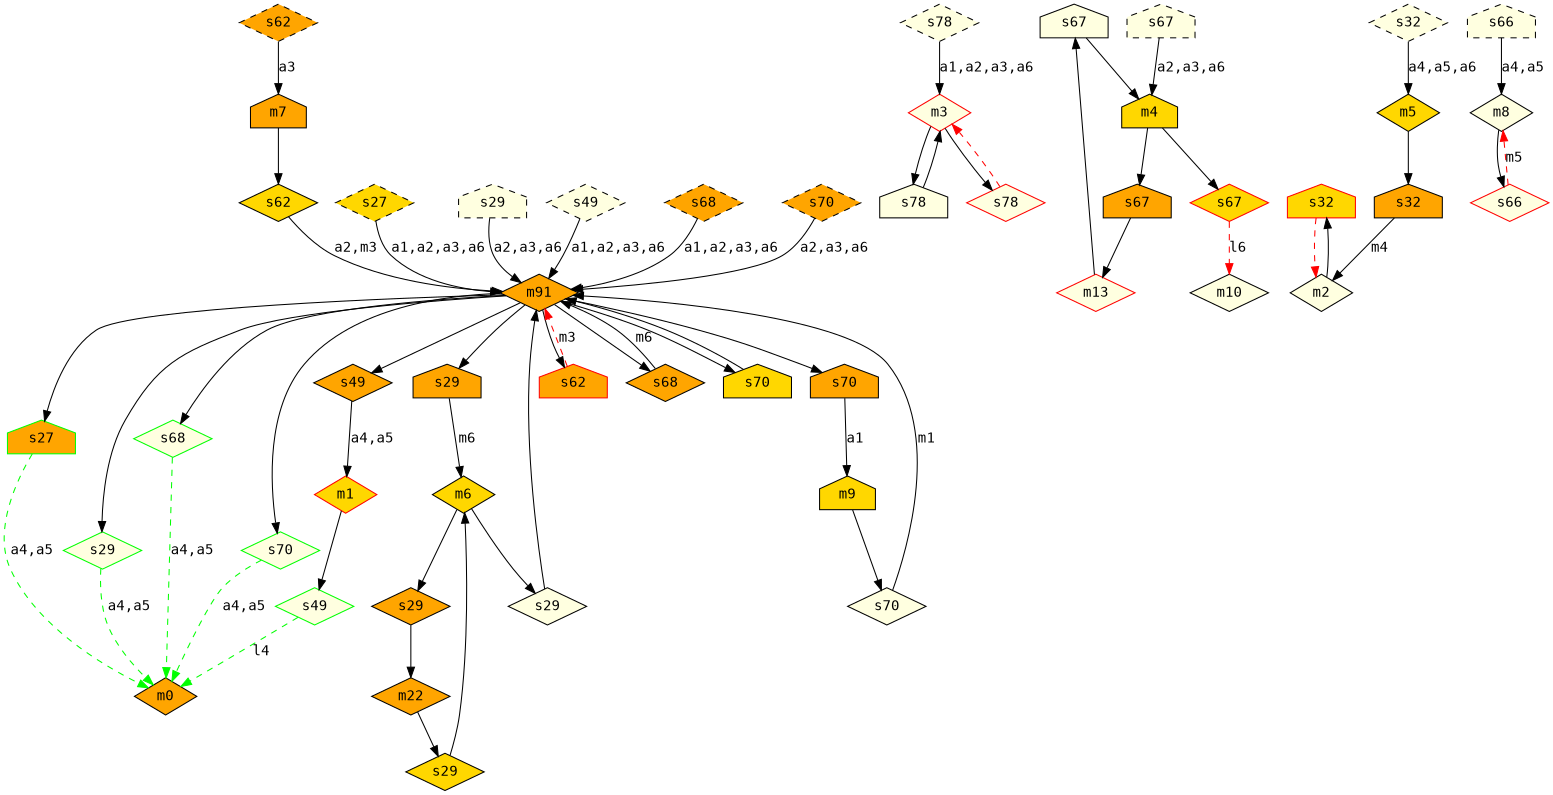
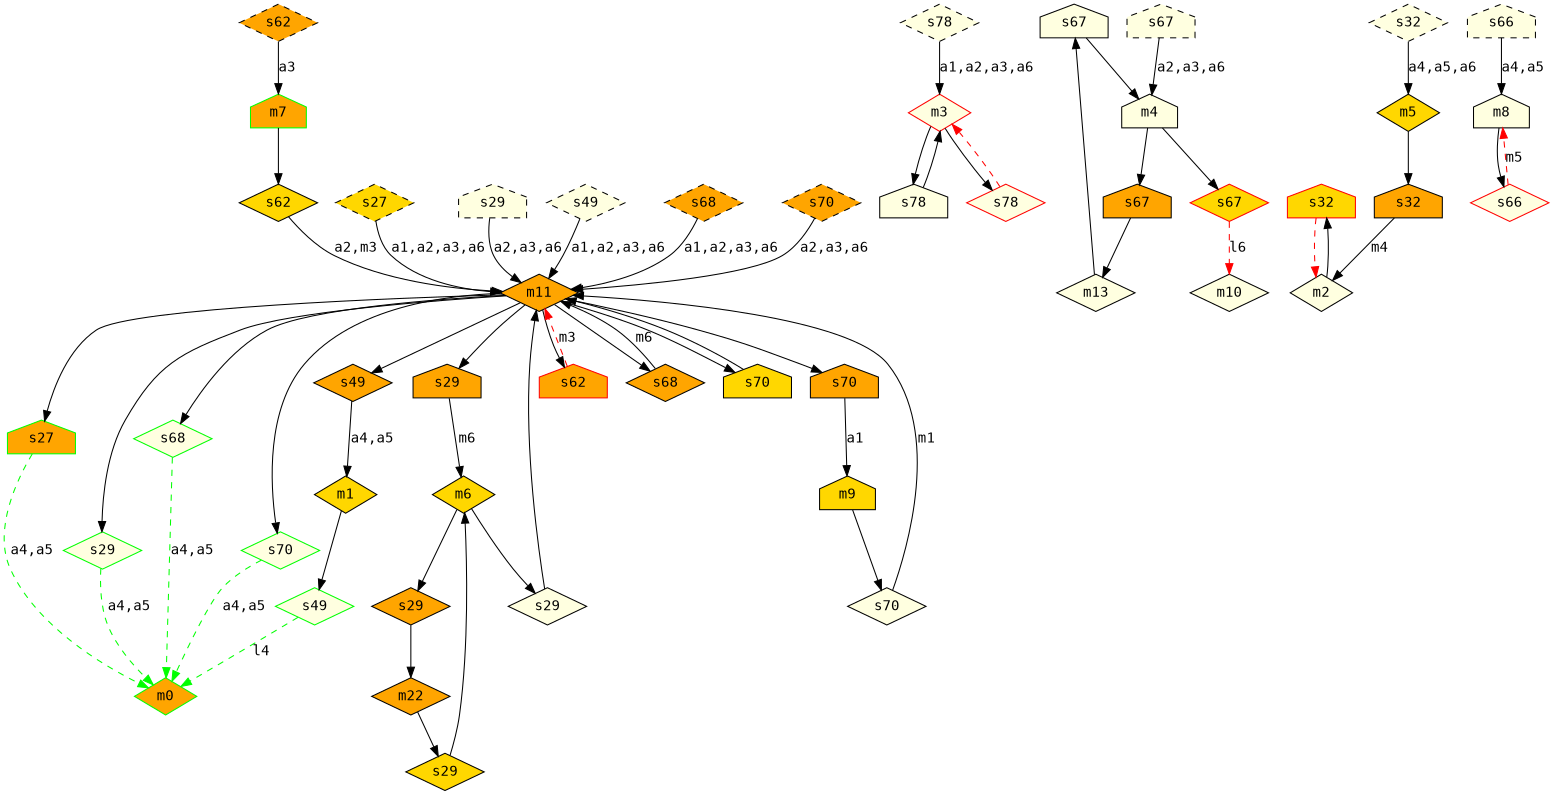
node "m7": color black -> green
node "m4": fillcolor gold -> lightyellow
node "m8": shape diamond -> house
node "m91": label "m91" -> "m11"
node "m13": color red -> black
node "m1": color red -> black
node "m0": color black -> green
